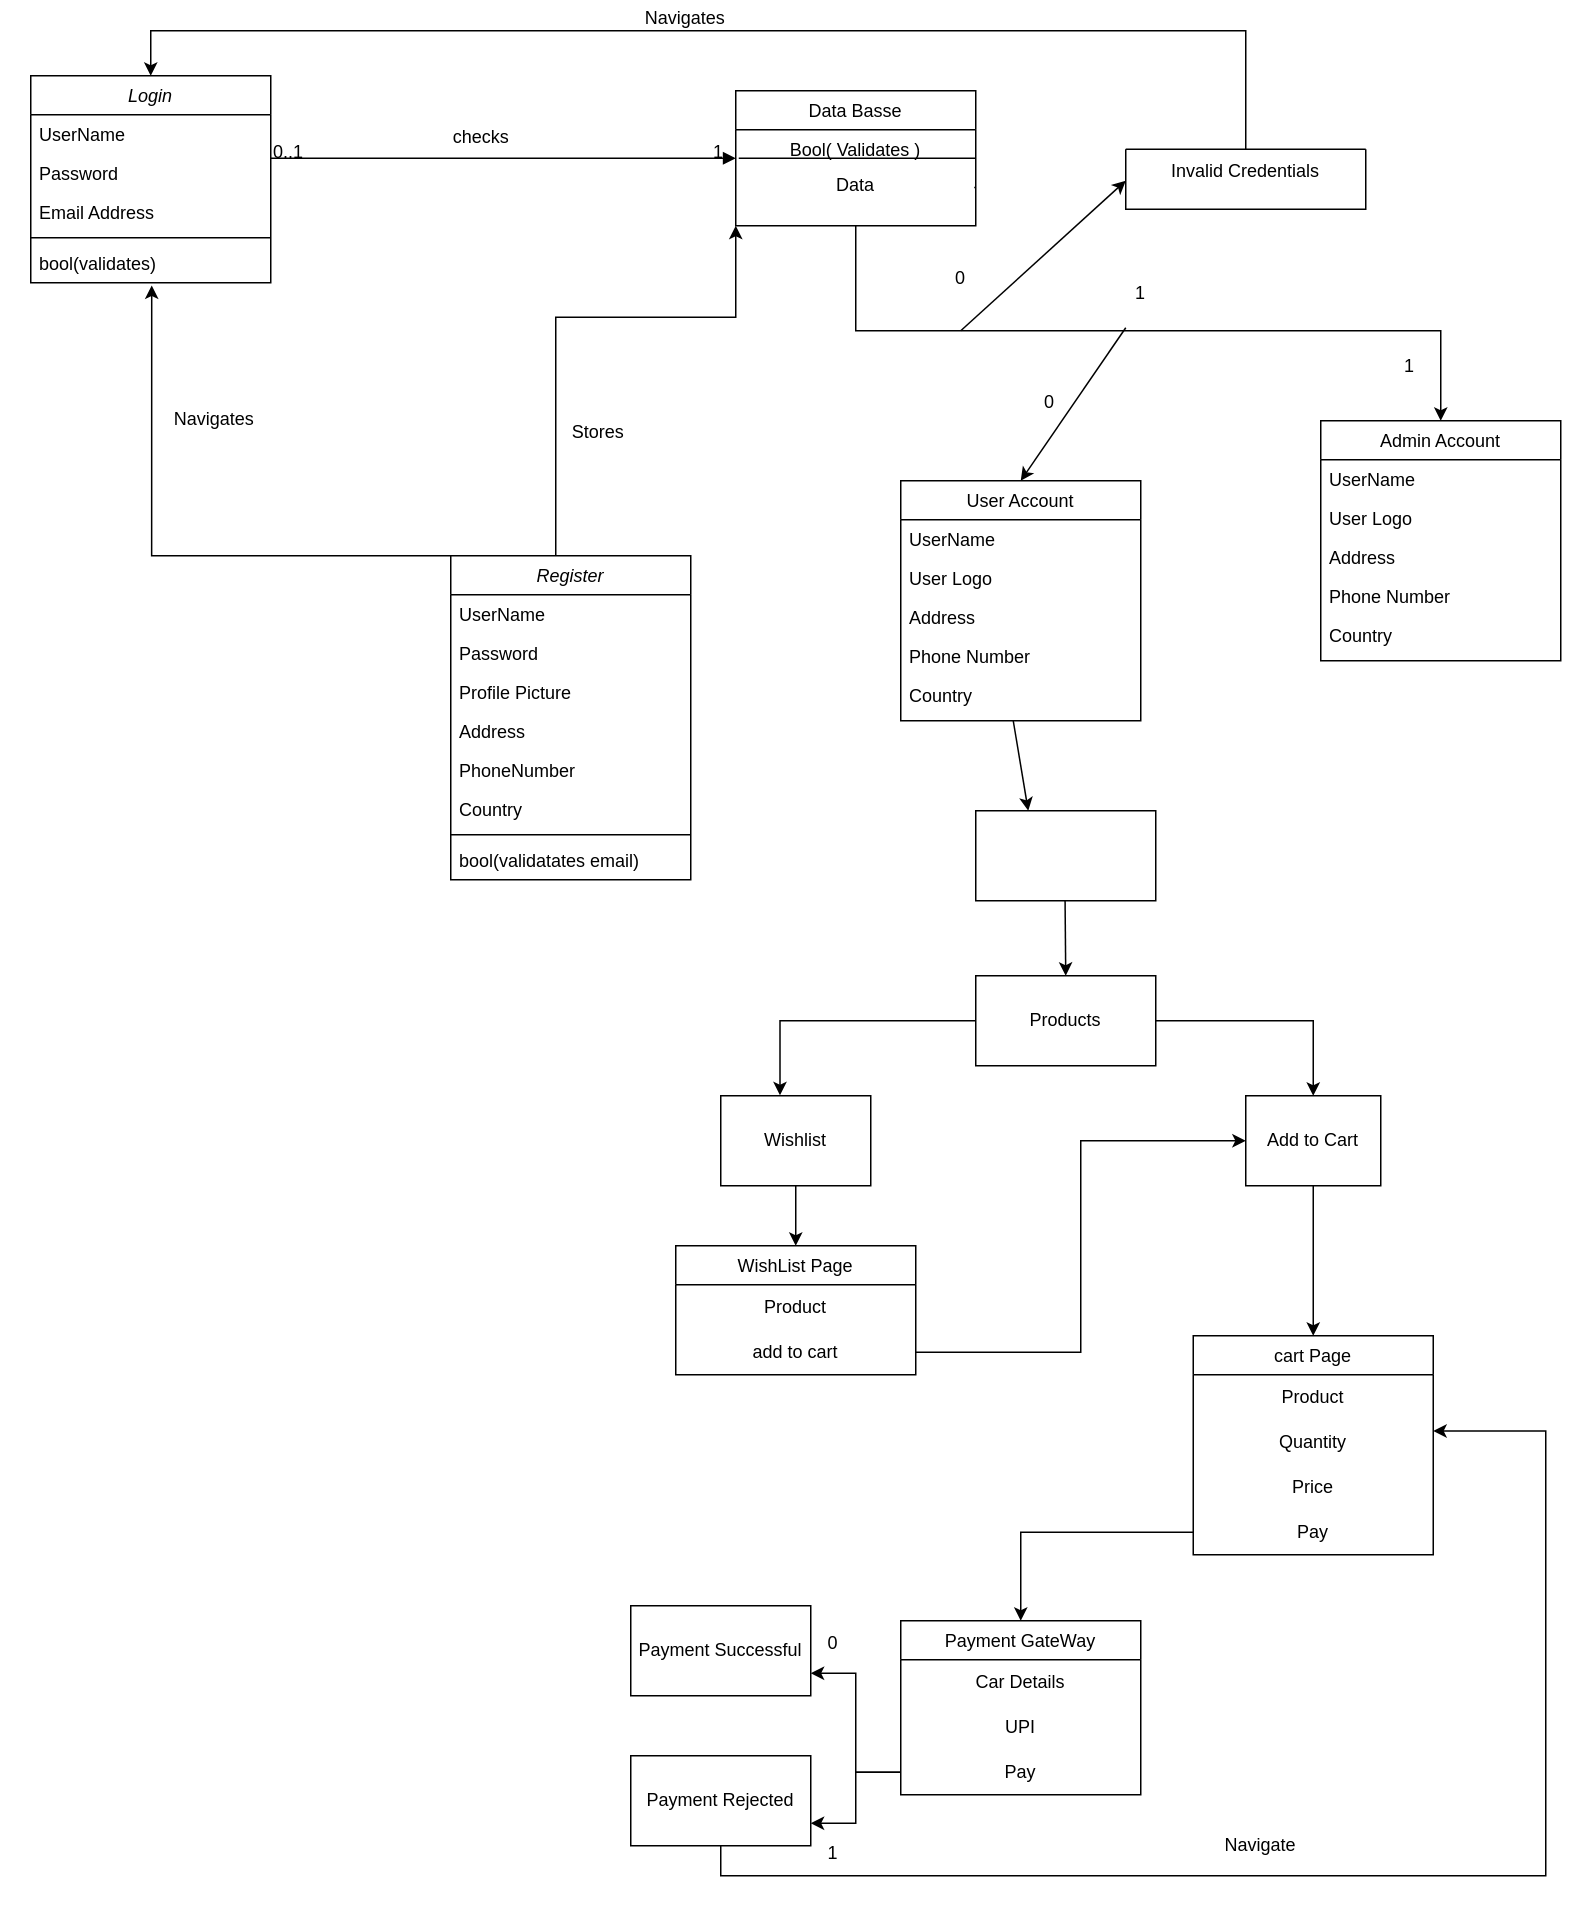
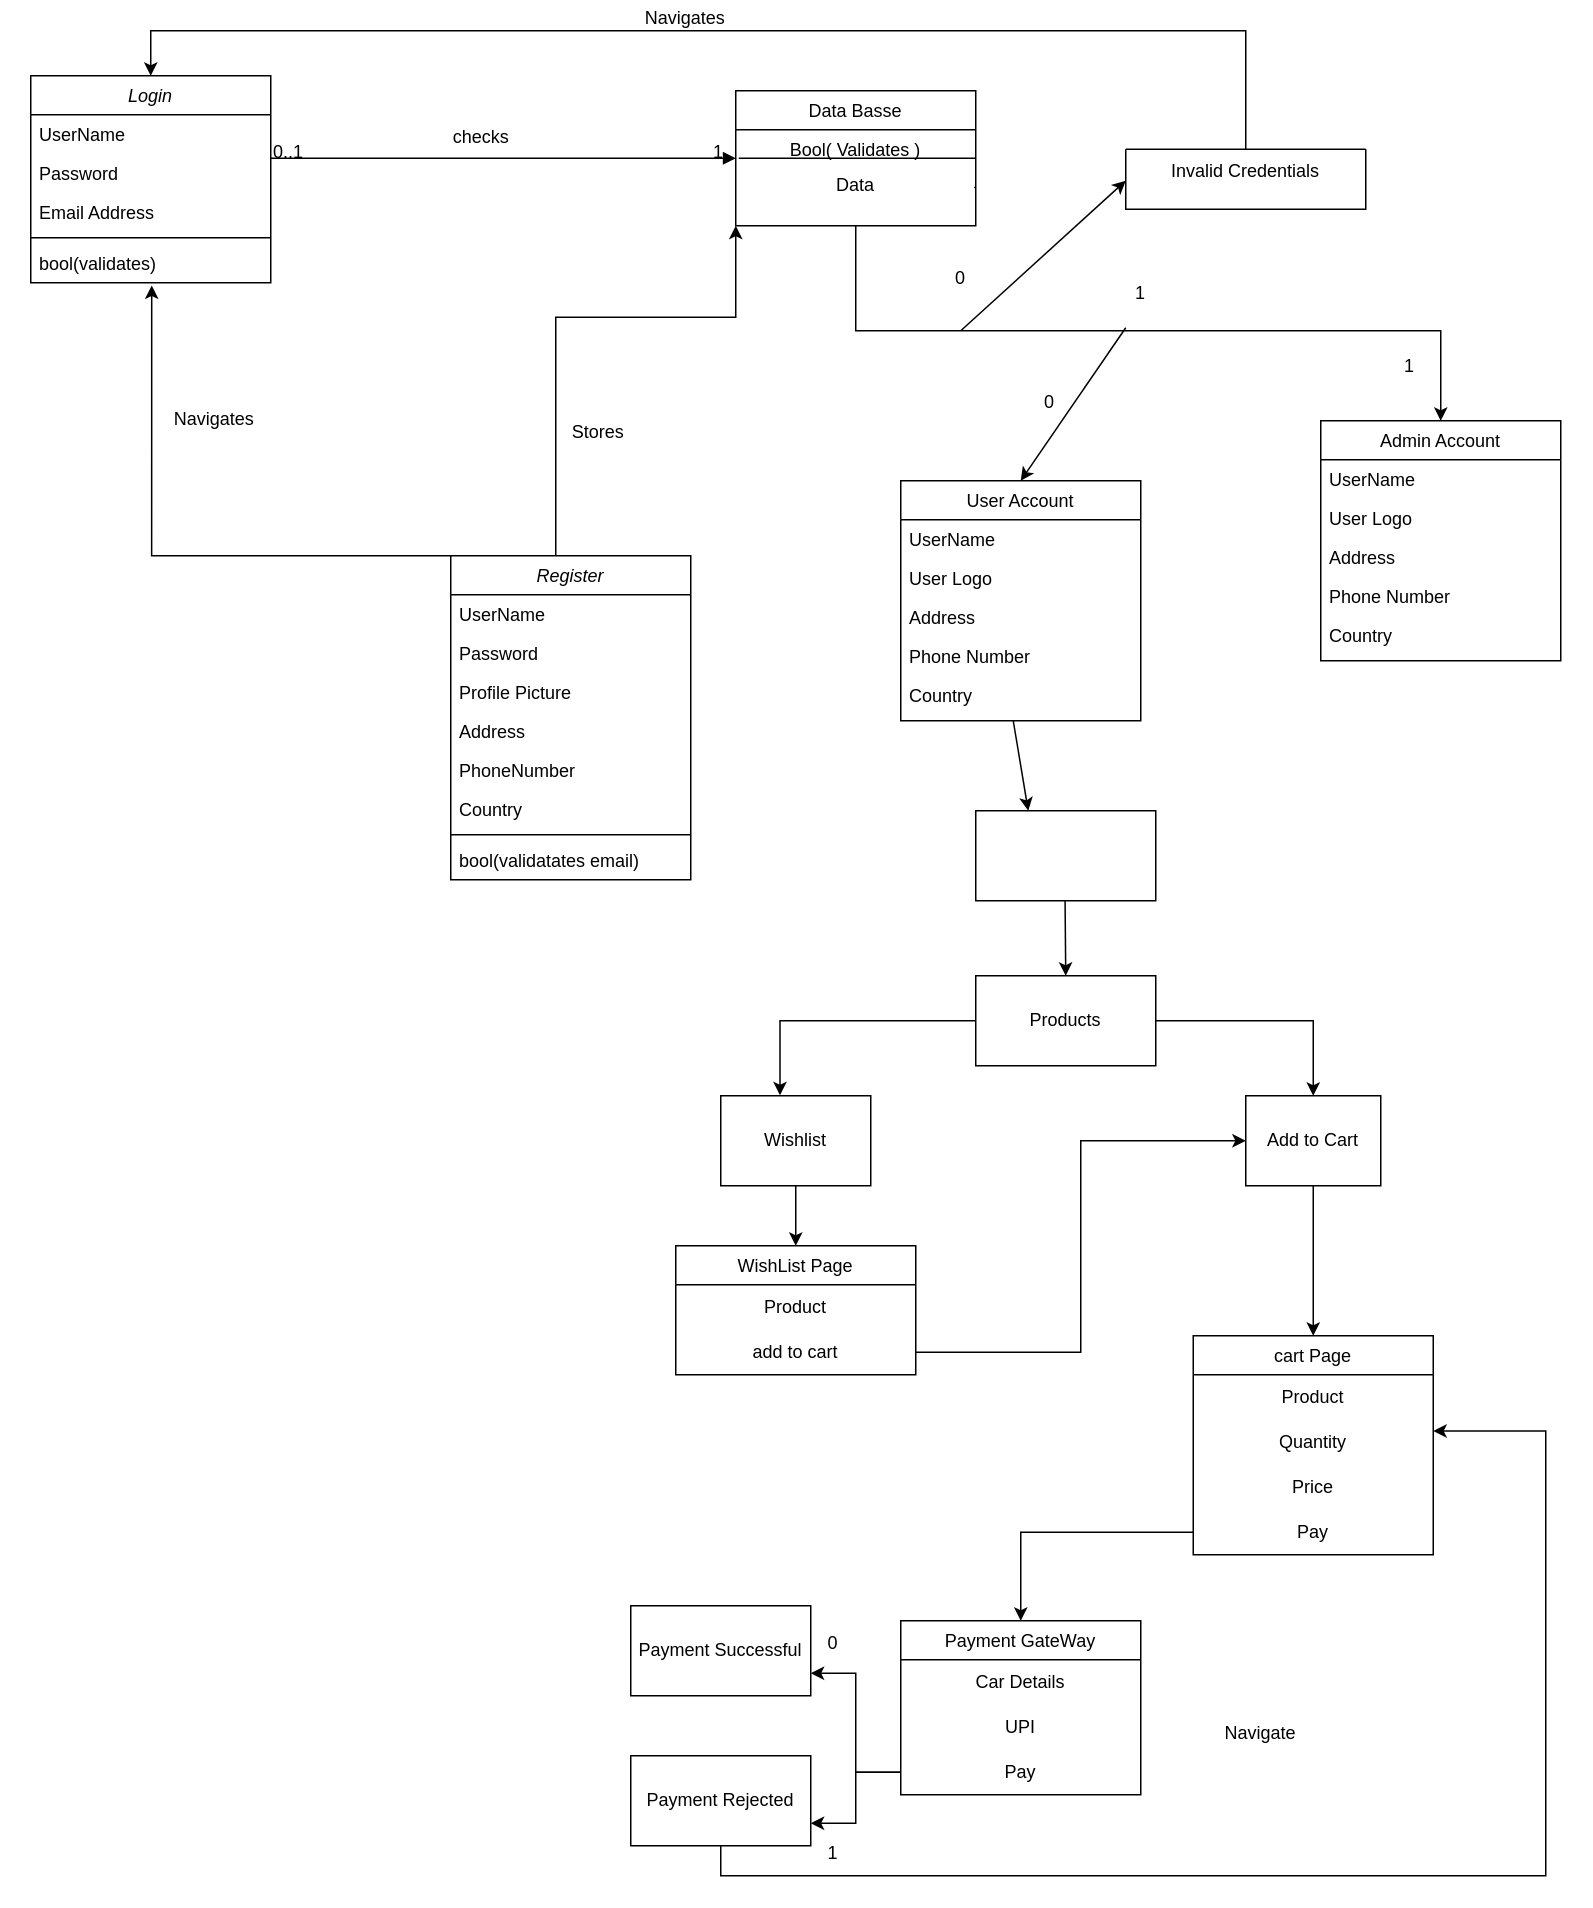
node "Navigate": moved (1261, 1846) -> (1261, 1733)
